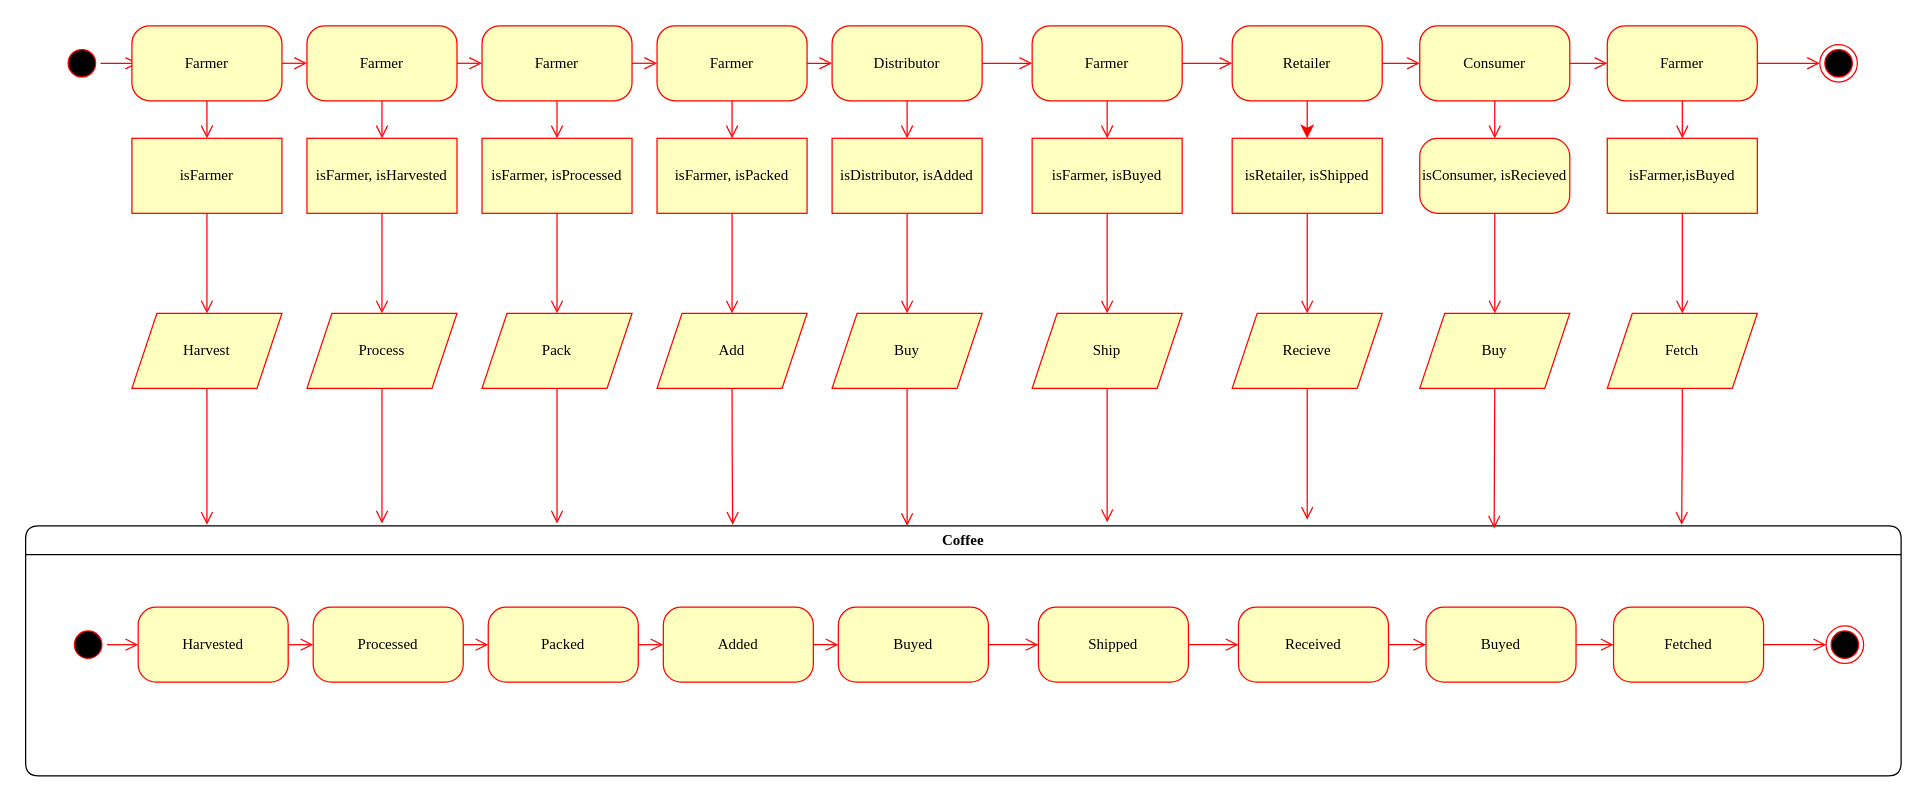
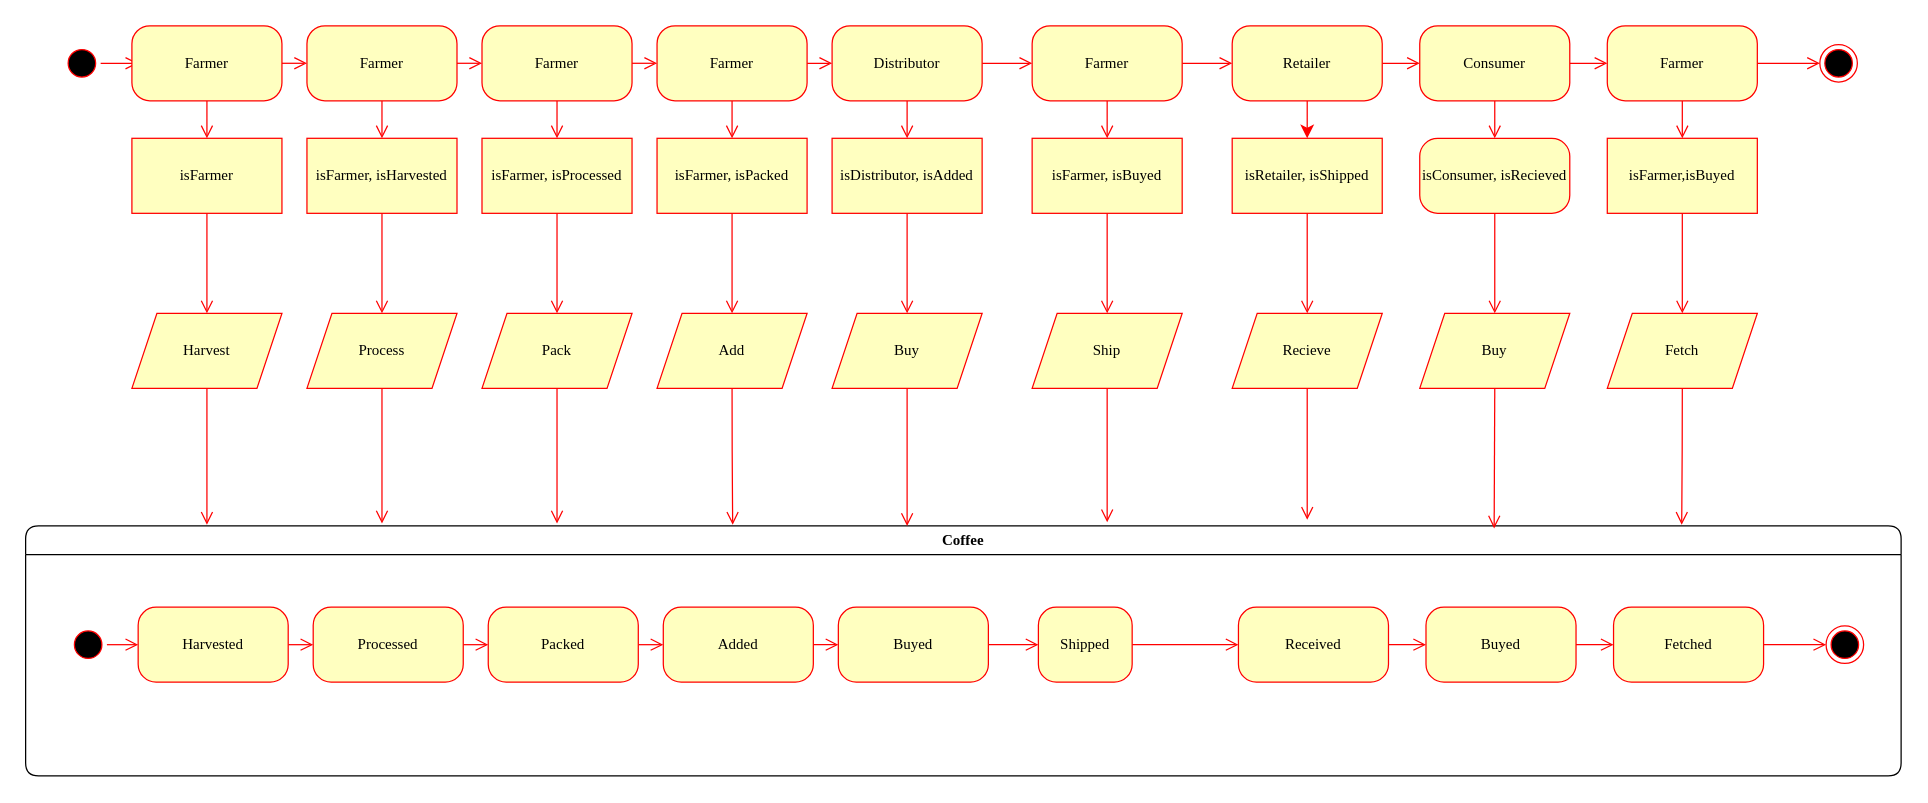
node "Shipped": size 150x75 -> 94x75
